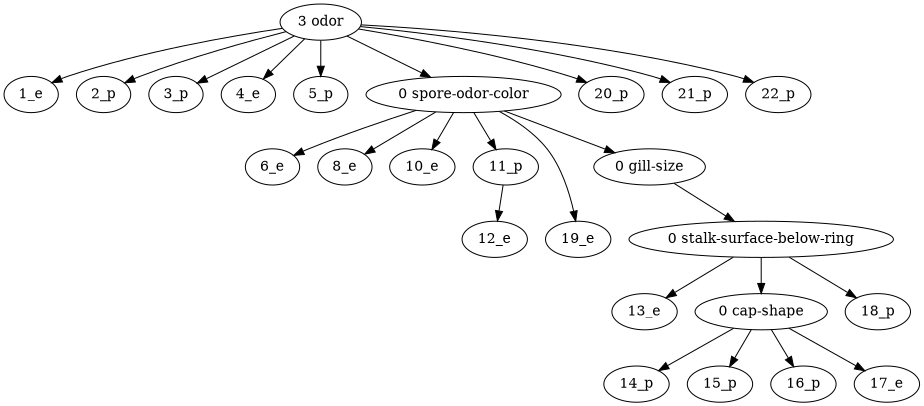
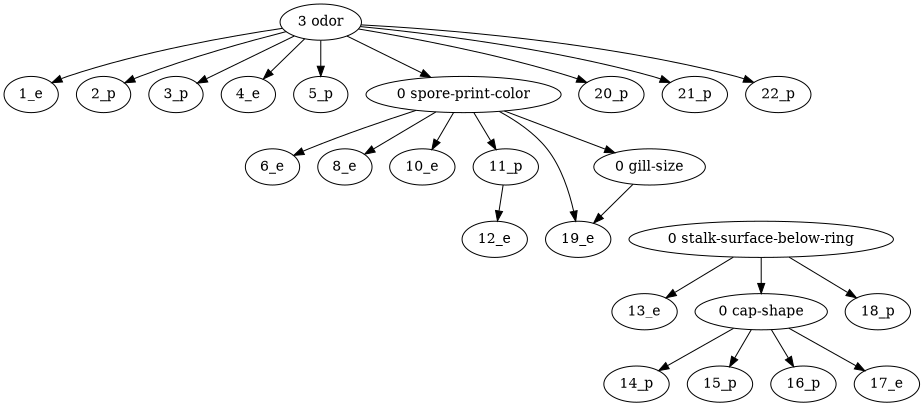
node "0 spore-odor-color": label "0 spore-odor-color" -> "0 spore-print-color"
edge "0 gill-size" -> "0 stalk-surface-below-ring": now "0 gill-size" -> "19_e"
